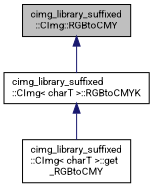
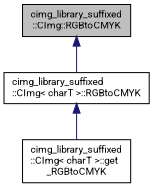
node "cimg_library_suffixed ::CImg::RGBtoCMY": label "cimg_library_suffixed ::CImg::RGBtoCMY" -> "cimg_library_suffixed ::CImg::RGBtoCMYK"
node "cimg_library_suffixed ::CImg< charT >::get _RGBtoCMY": label "cimg_library_suffixed ::CImg< charT >::get _RGBtoCMY" -> "cimg_library_suffixed ::CImg< charT >::get _RGBtoCMYK"
